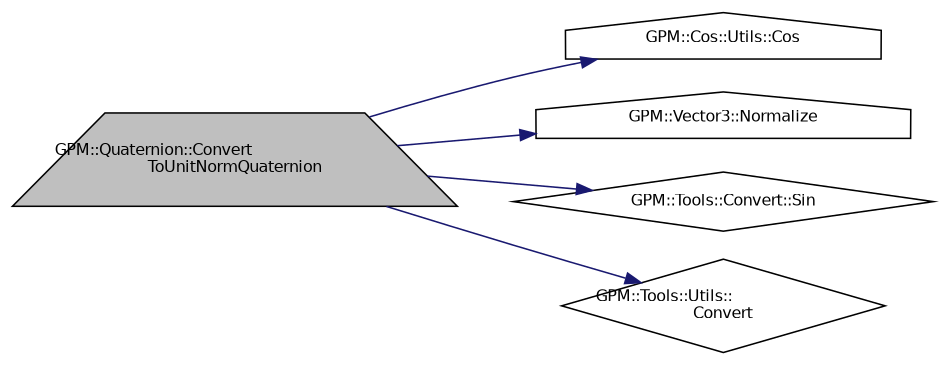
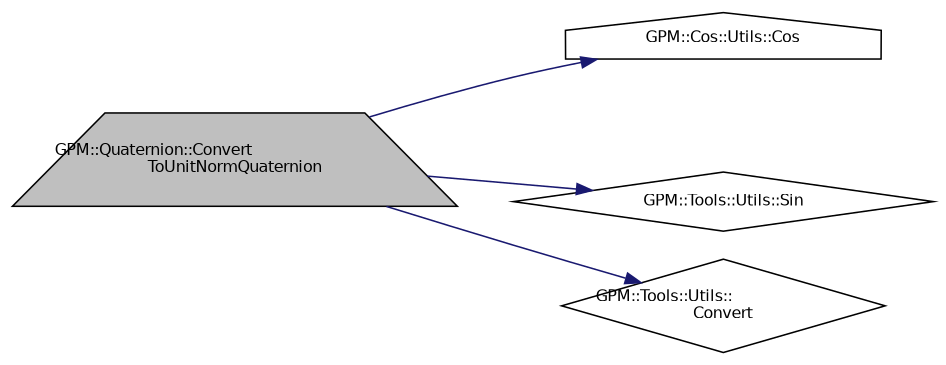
node "GPM::Vector3::Normalize": removed
node "GPM::Tools::Convert::Sin": label "GPM::Tools::Convert::Sin" -> "GPM::Tools::Utils::Sin"
